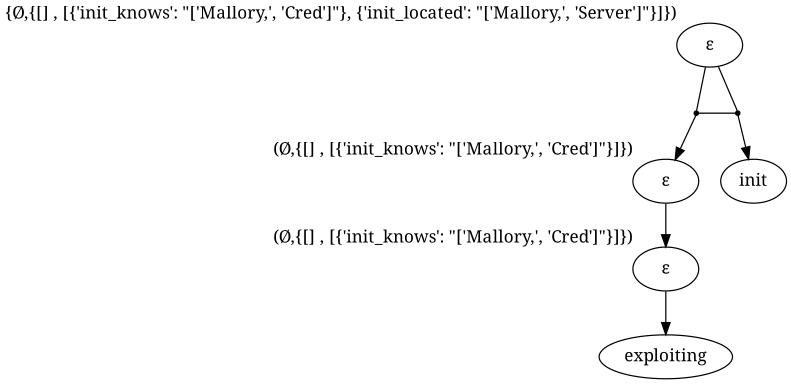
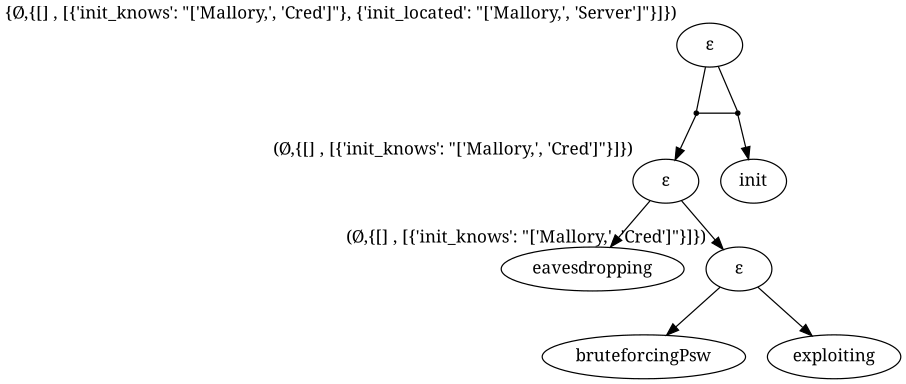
node "eavesdropping": added
node "bruteforcingPsw": added
